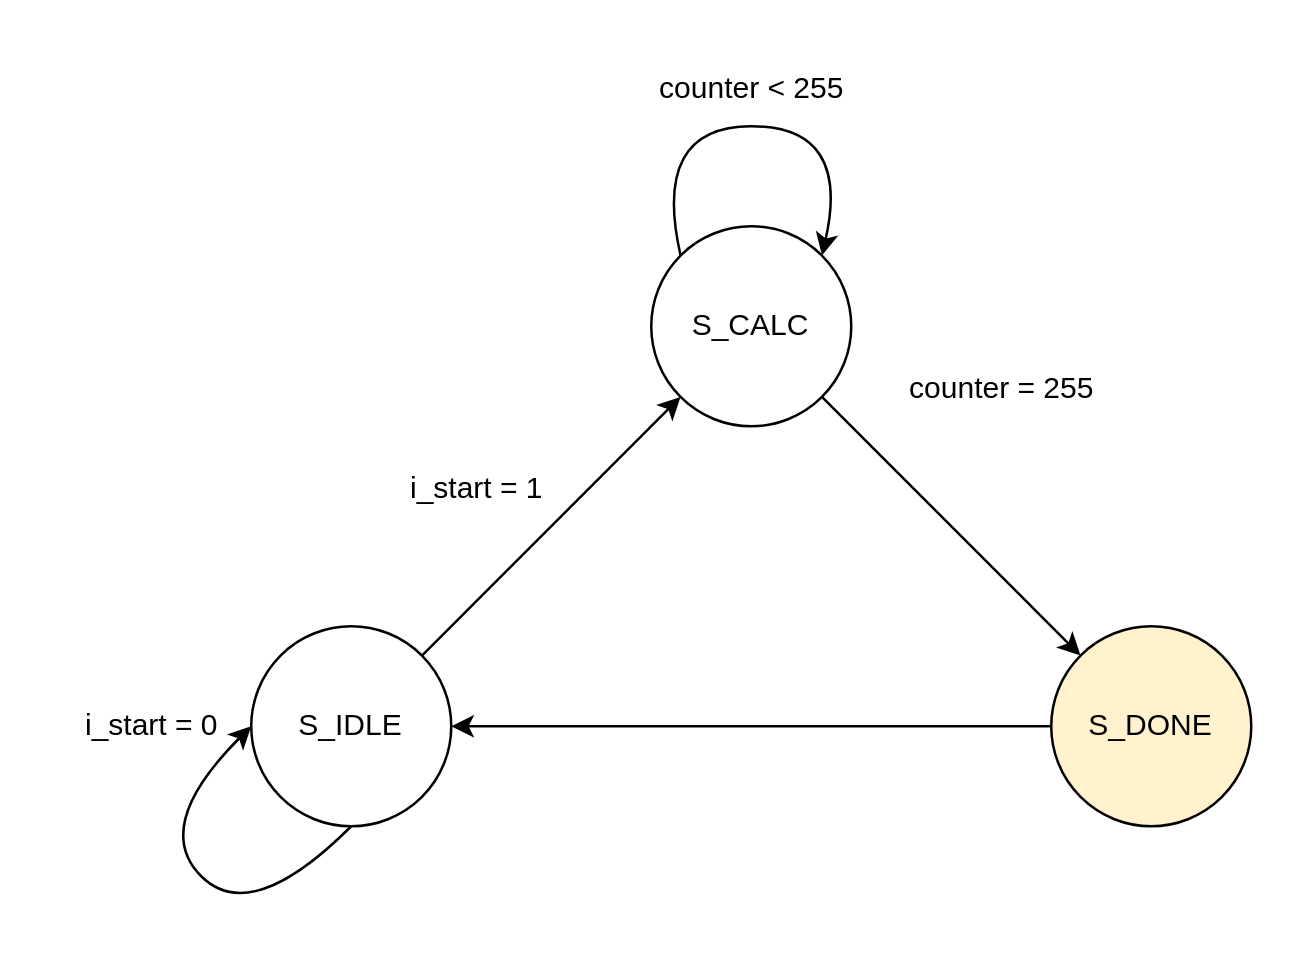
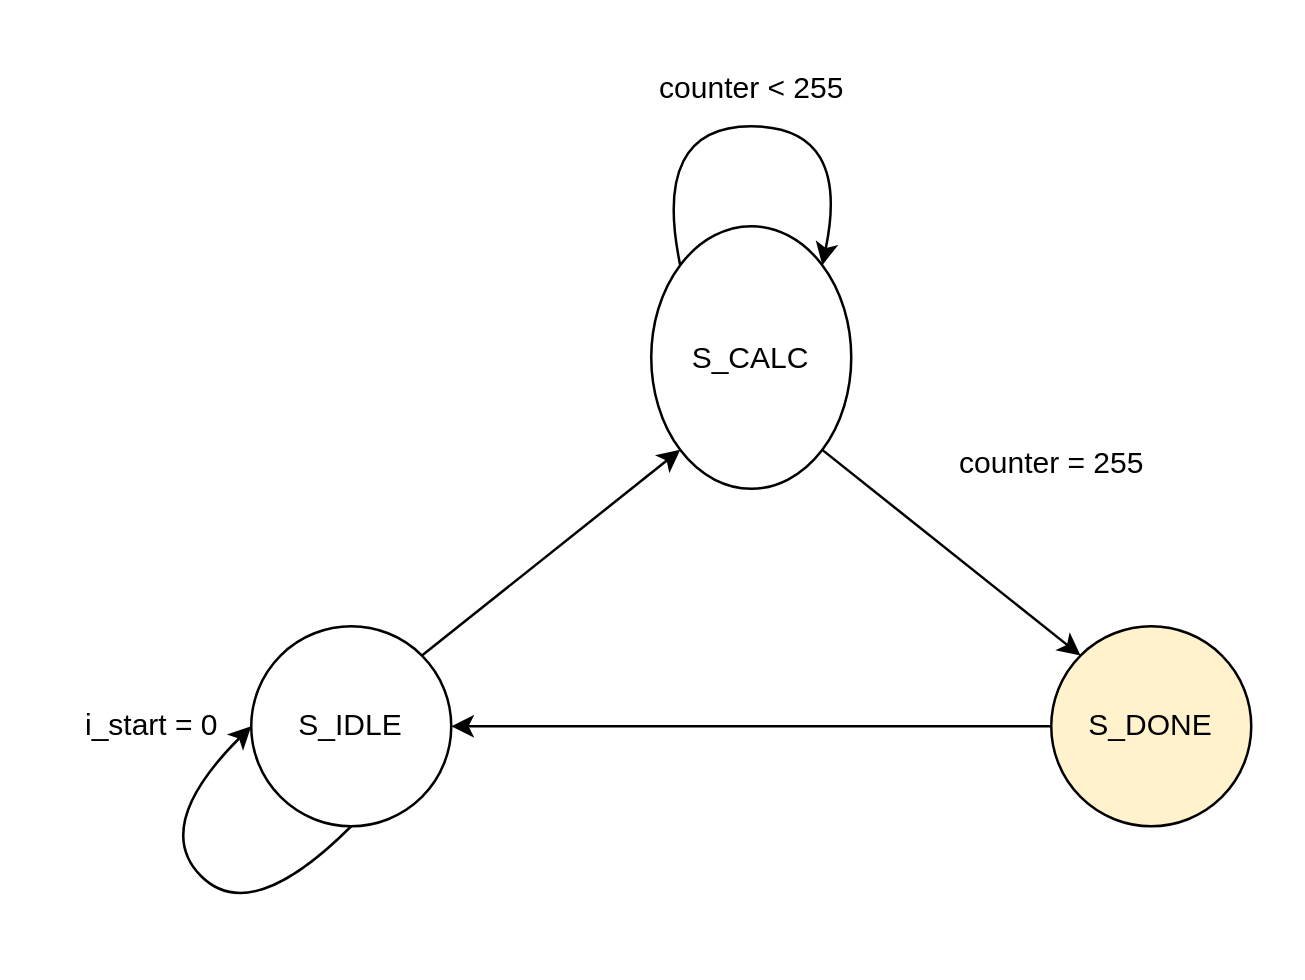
node "S_CALC": size 200x200 -> 200x263
node "counter = 255": moved (1001, 389) -> (1051, 464)
node "i_start = 1": removed
